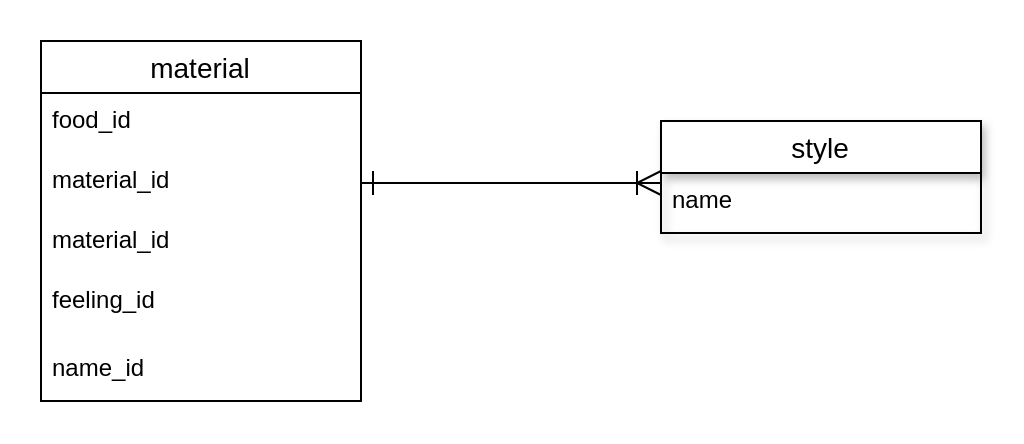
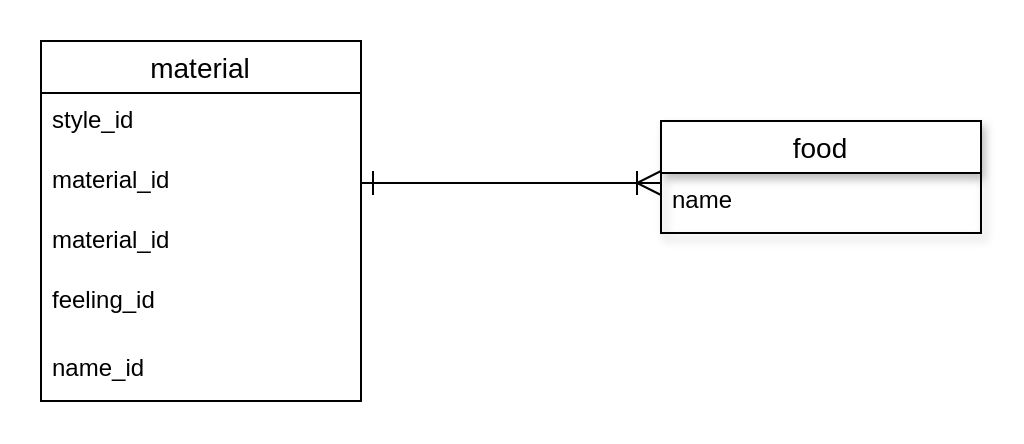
node "food_id": label "food_id" -> "style_id"
node "style": label "style" -> "food"
